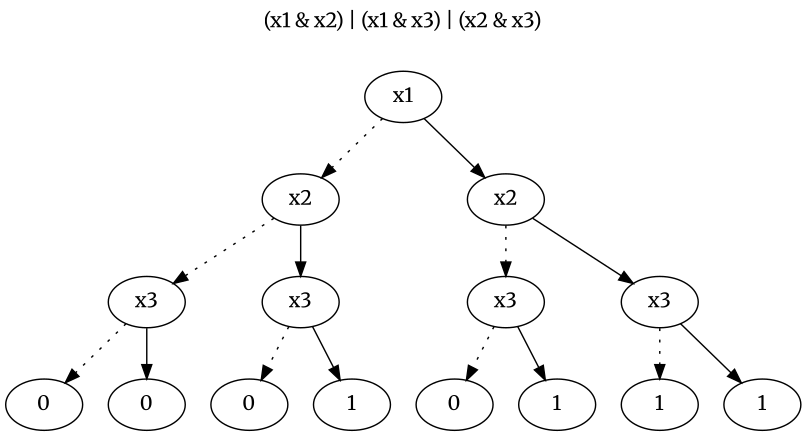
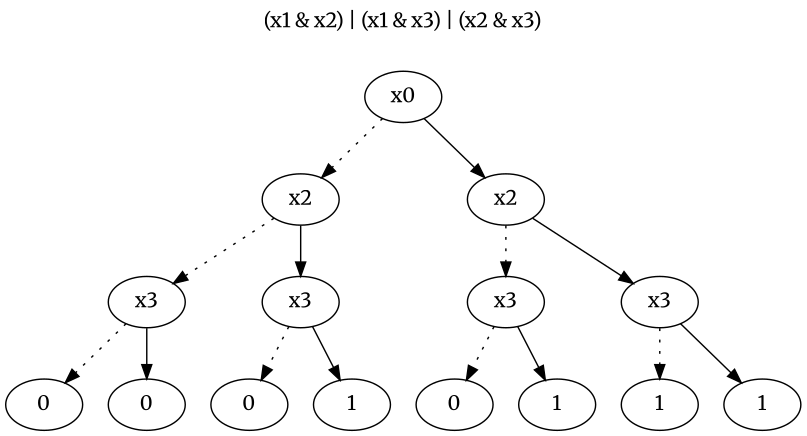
node "x1": label "x1" -> "x0"
